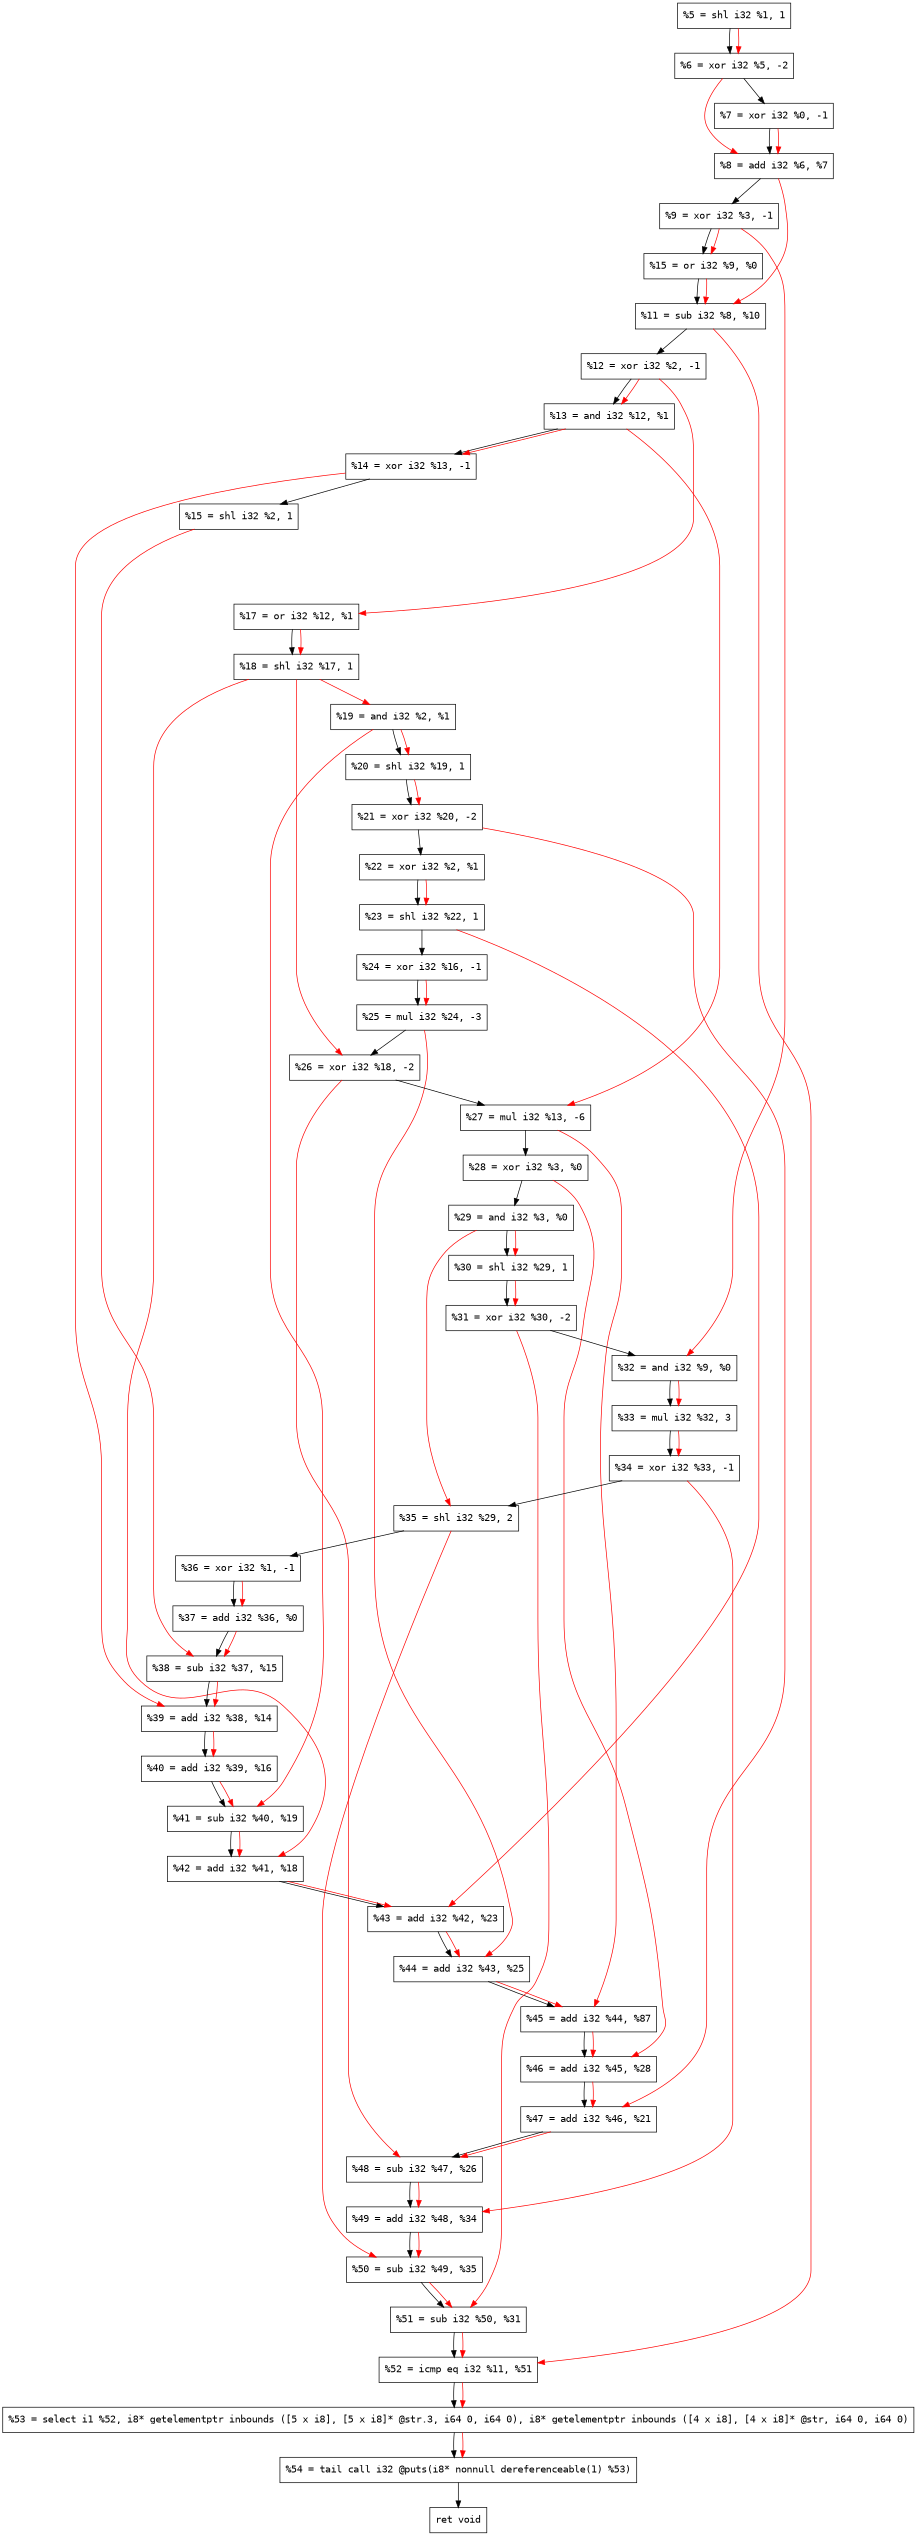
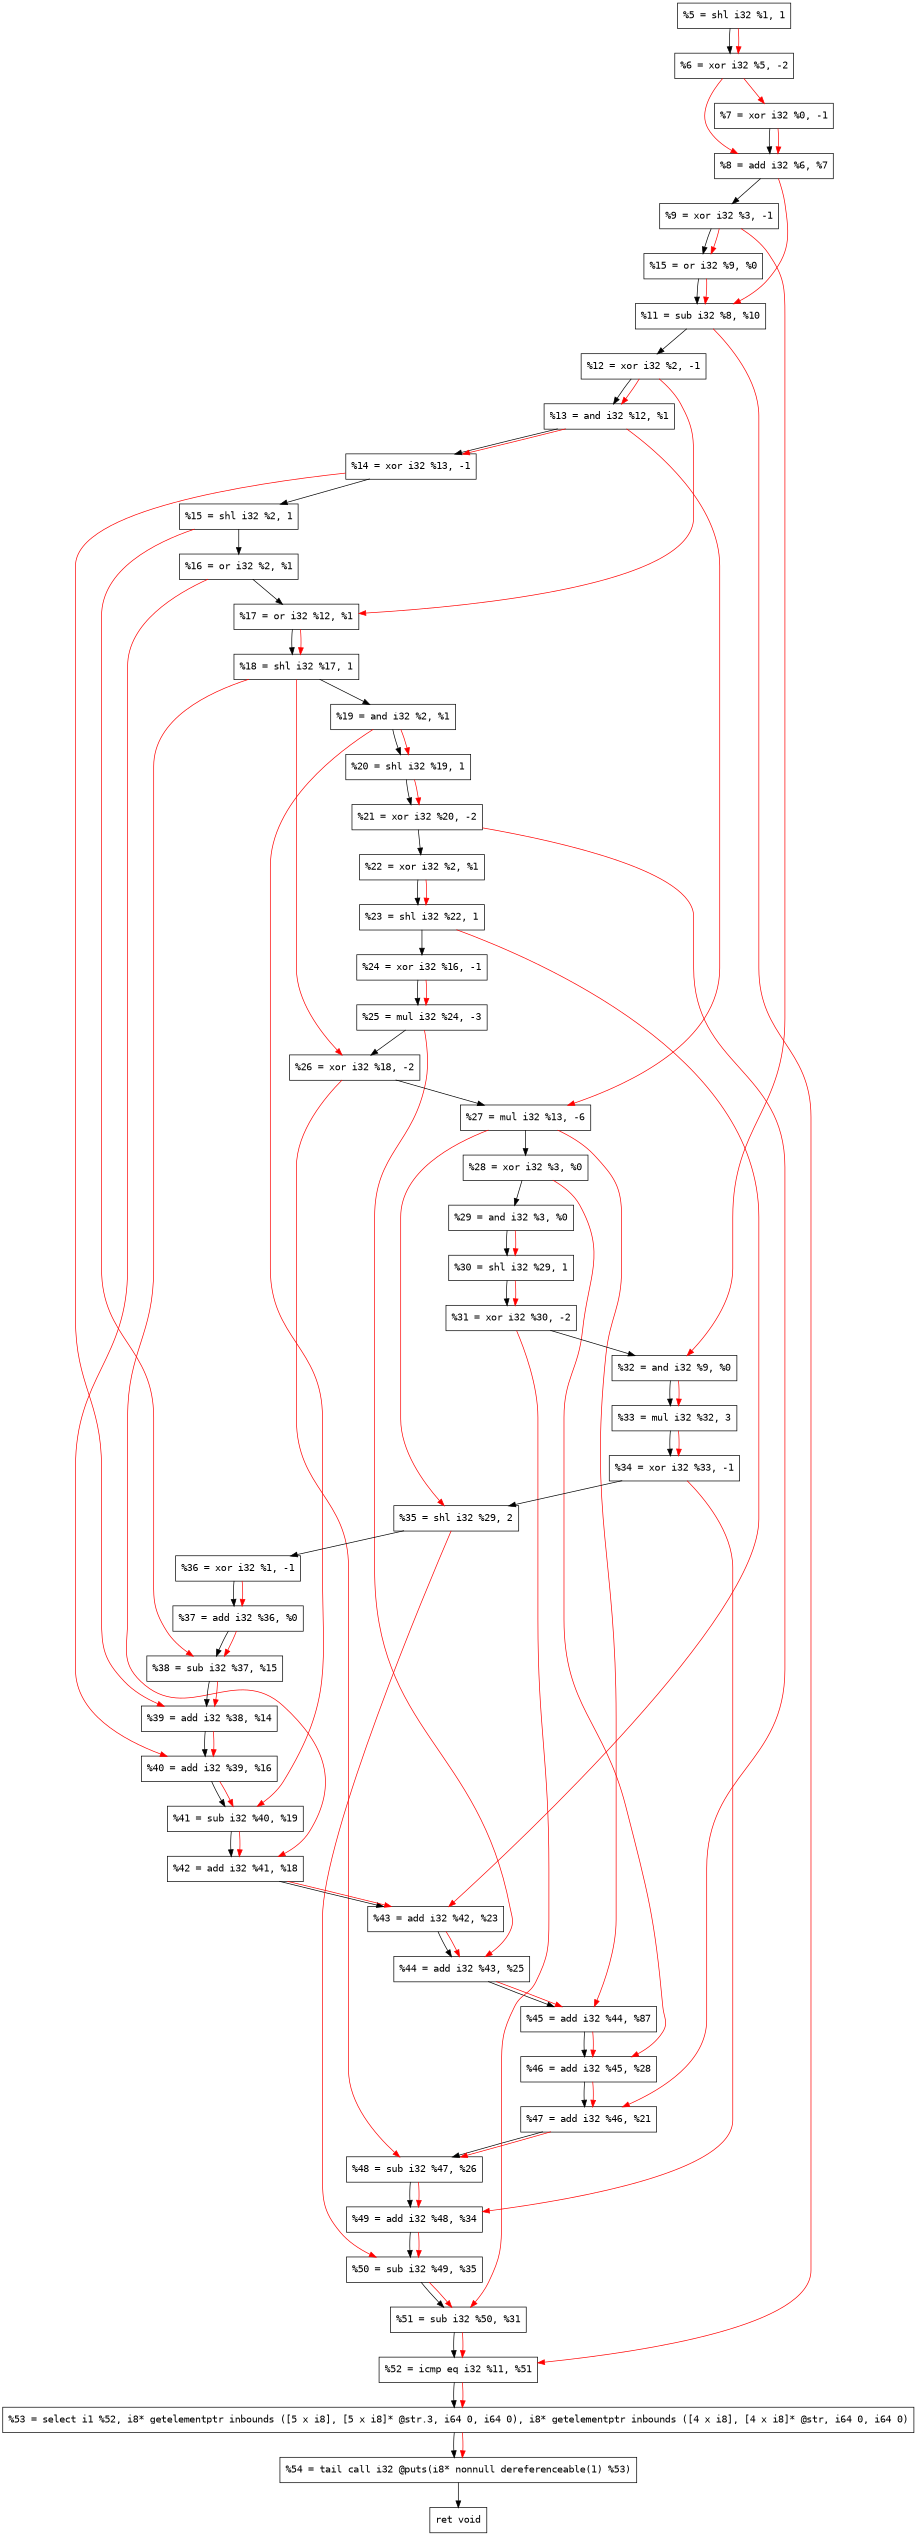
edge "%6 = xor i32 %5, -2" -> "%7 = xor i32 %0, -1": color black -> red
node "%16 = or i32 %2, %1": added
edge "%18 = shl i32 %17, 1" -> "%19 = and i32 %2, %1": color red -> black
edge "%29 = and i32 %3, %0" -> "%35 = shl i32 %29, 2": now "%27 = mul i32 %13, -6" -> "%35 = shl i32 %29, 2"
